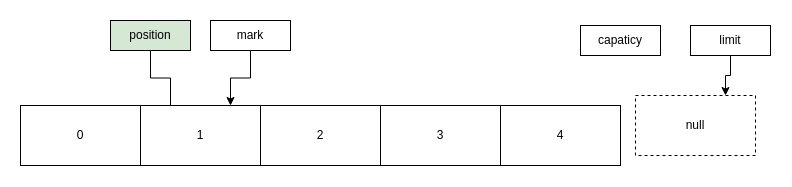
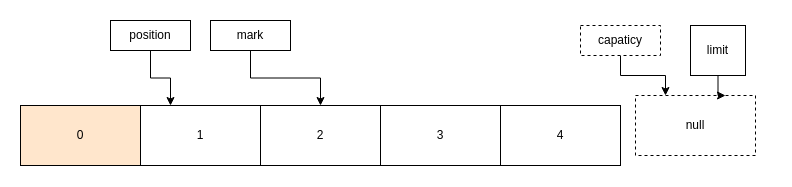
node "position": fillcolor #d5e8d4 -> #ffffff
node "capaticy": style solid -> dashed
node "limit": size 80x30 -> 55x50
edge "capaticy" -> "null": added
edge "mark" -> "1": now "mark" -> "2"
edge "position" -- "1": arrowhead none -> classic
node "0": fillcolor #ffffff -> #ffe6cc
